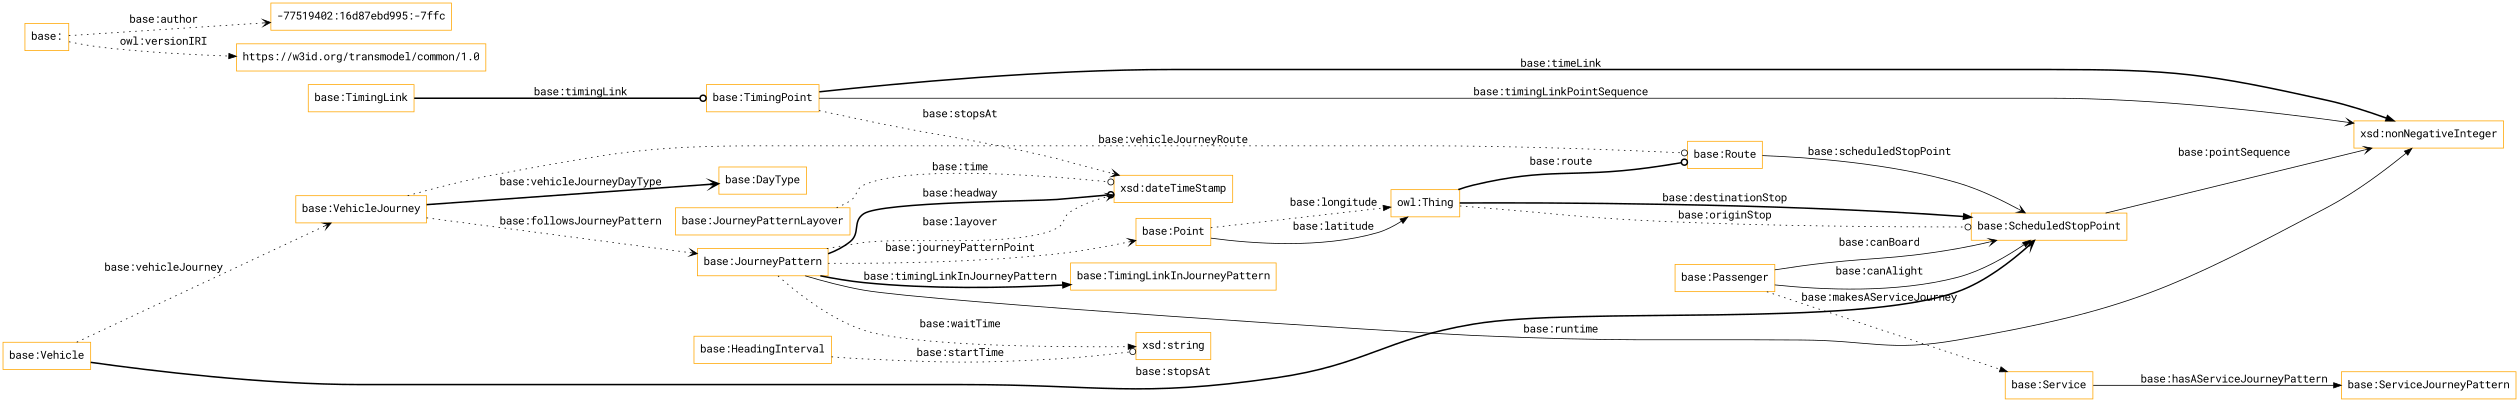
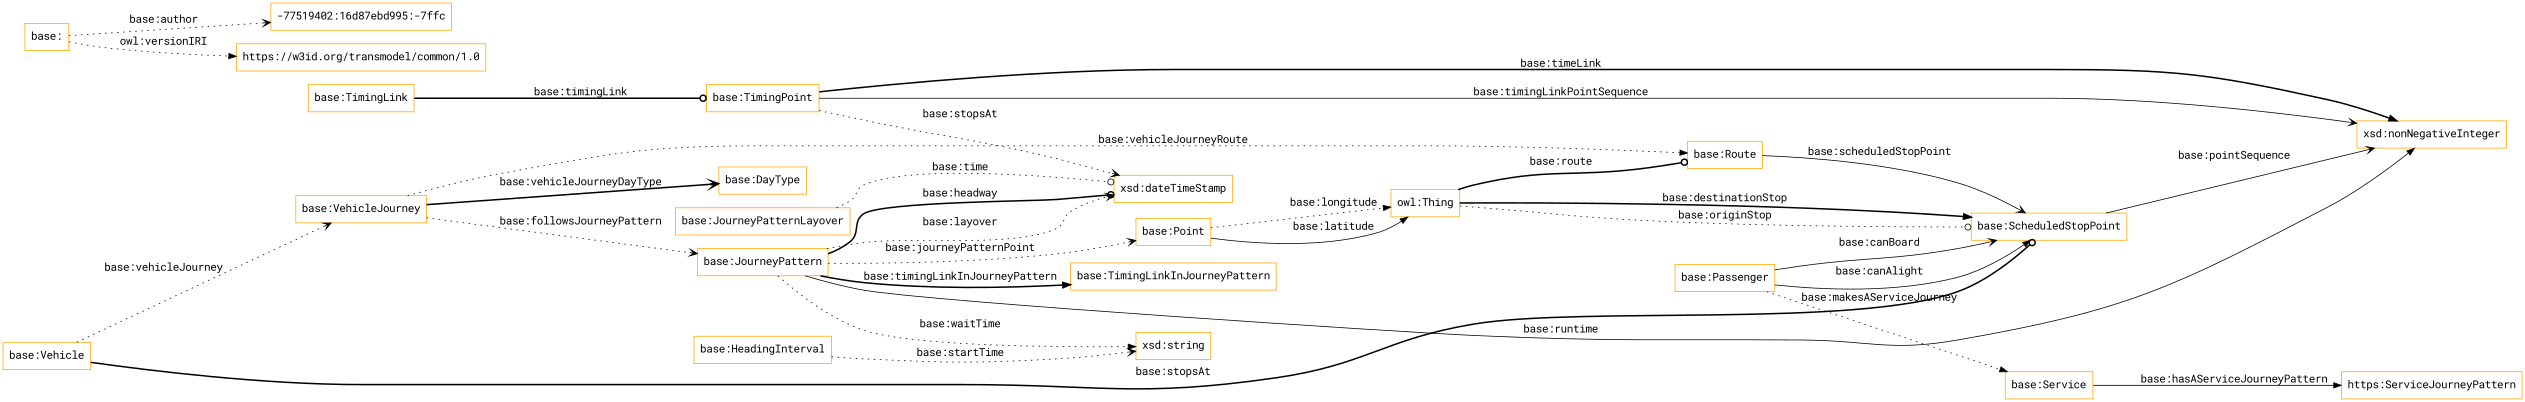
edge "base:VehicleJourney" -> "base:Route": arrowhead odot -> normal
edge "base:HeadingInterval" -> "xsd:string": arrowhead odot -> vee
node "base:ServiceJourneyPattern": label "base:ServiceJourneyPattern" -> "https:ServiceJourneyPattern"
edge "base:Vehicle" -> "base:ScheduledStopPoint": arrowhead vee -> odot
